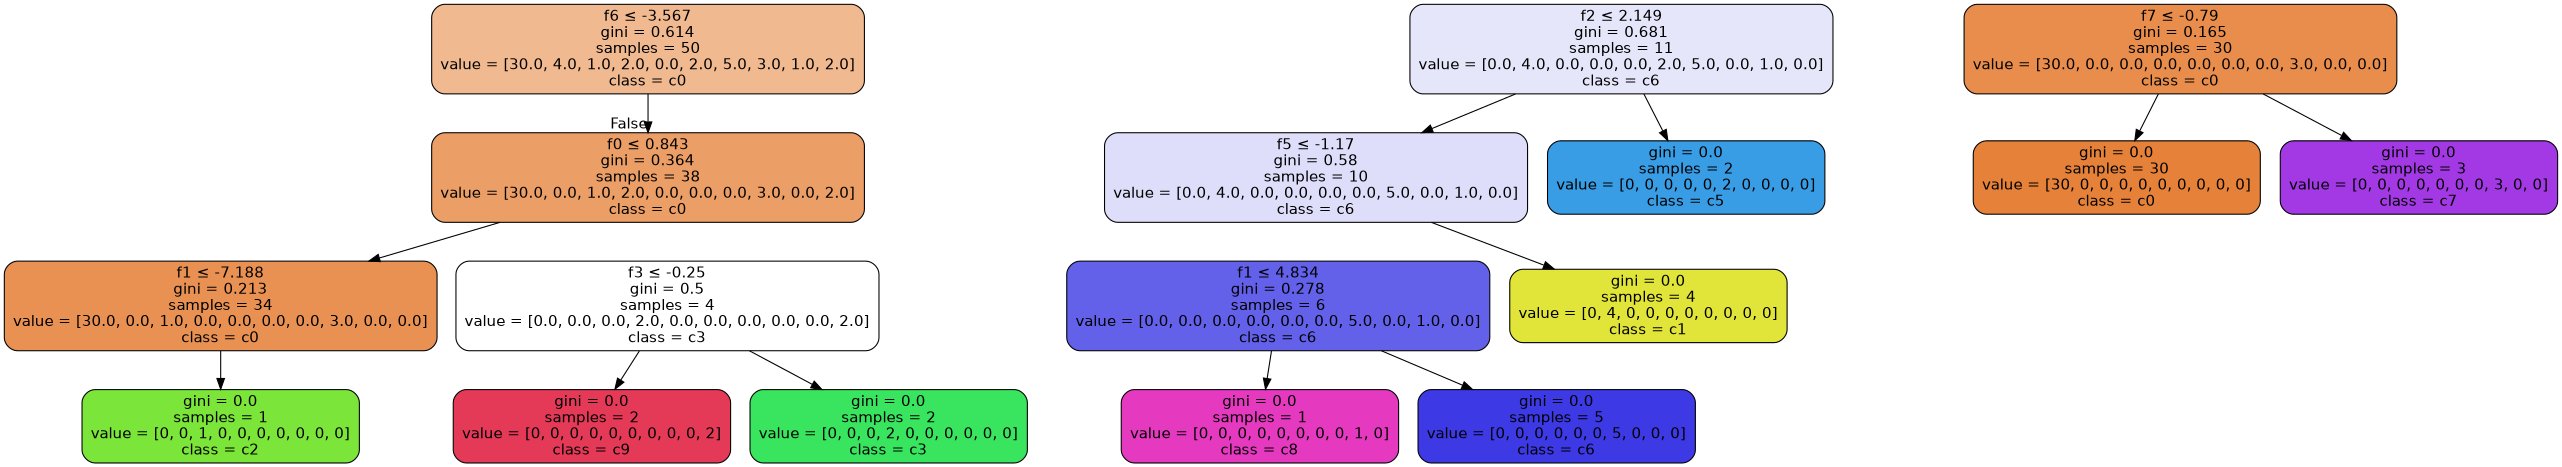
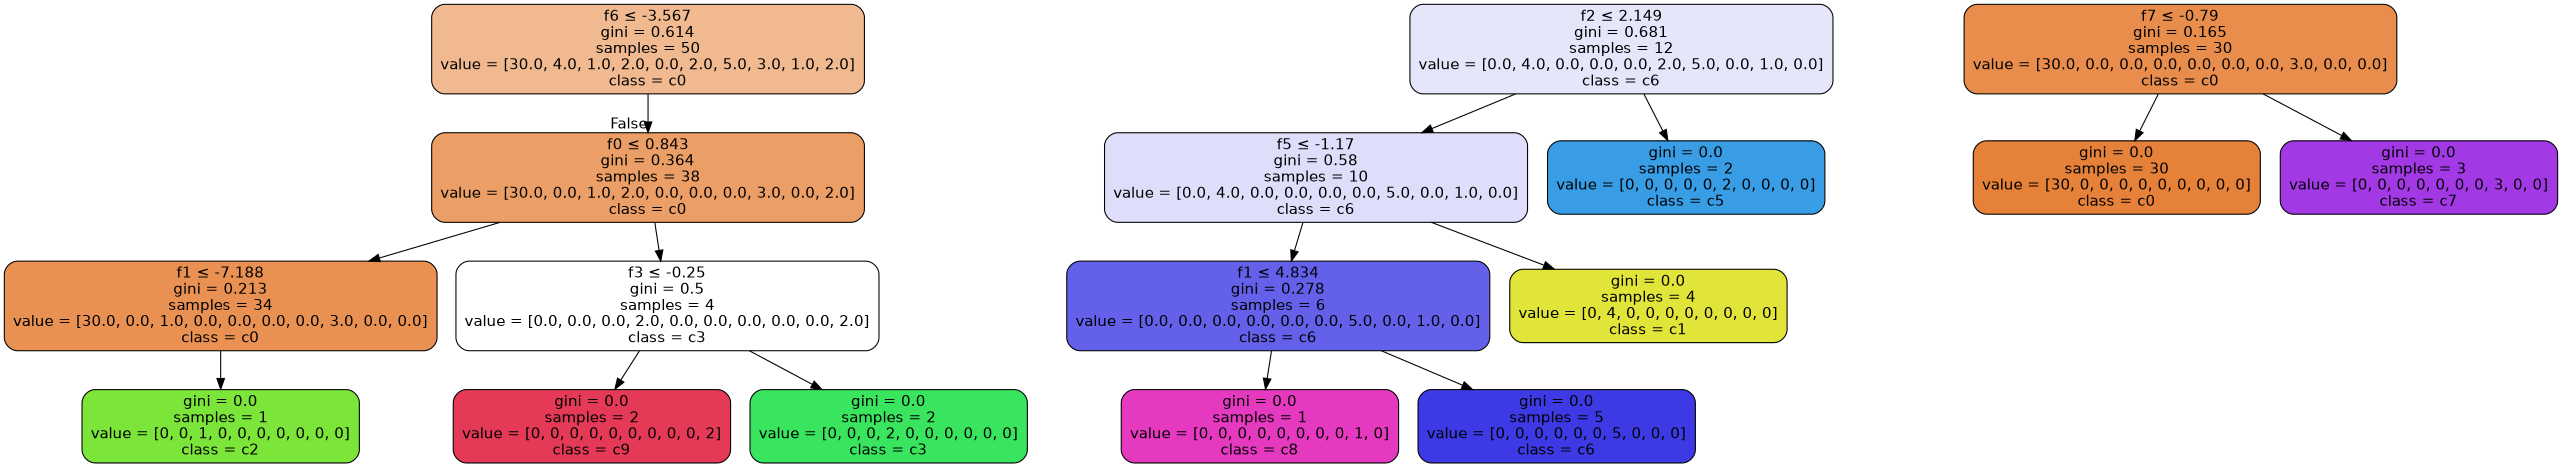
node "f2 ≤ 2.149": text "samples = 11" -> "samples = 12"
edge "f0 ≤ 0.843" -> "f3 ≤ -0.25": added
edge "f5 ≤ -1.17" -> "f1 ≤ 4.834": added
